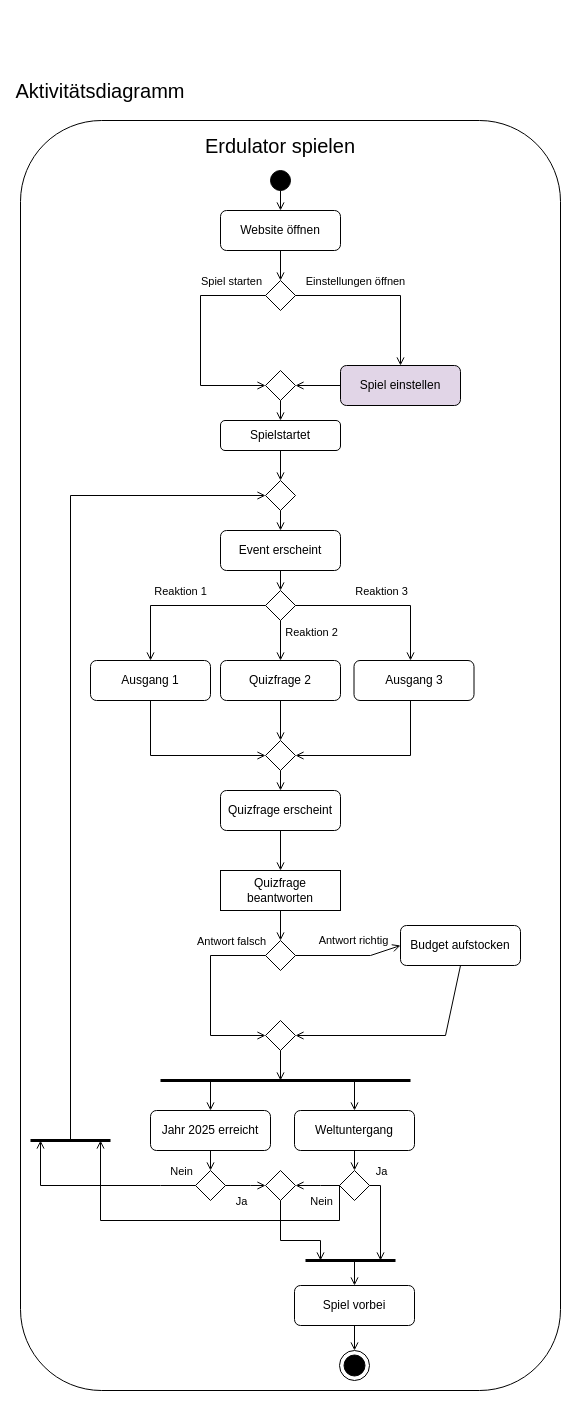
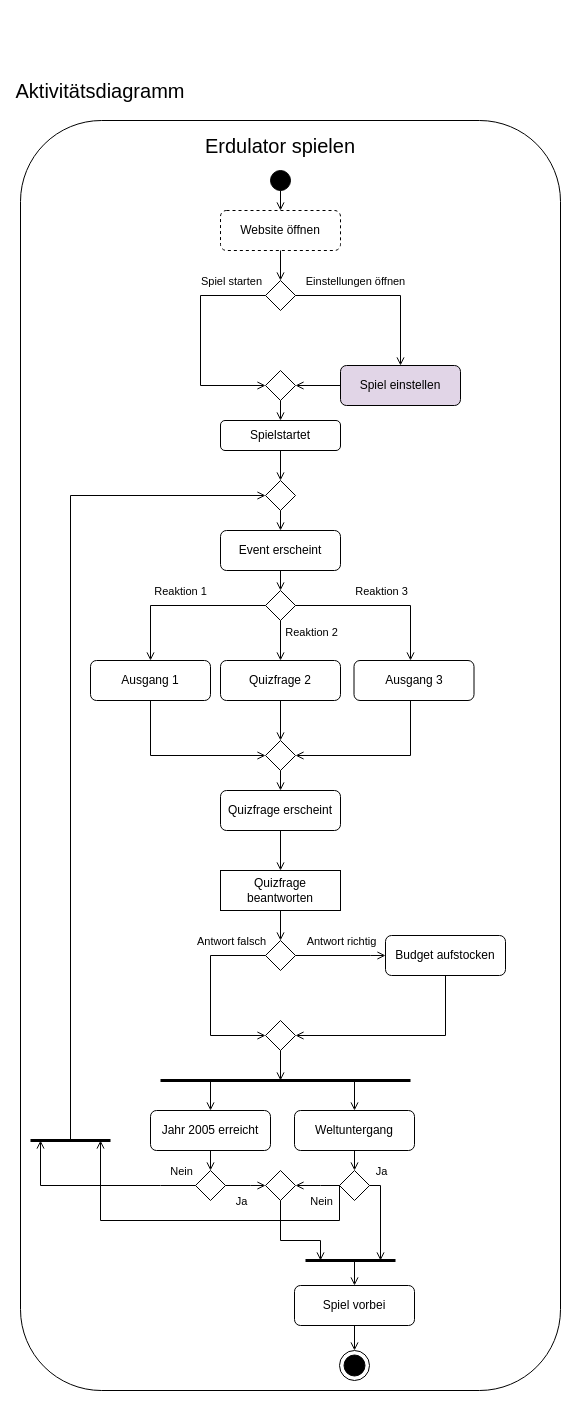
node "Website öffnen": style solid -> dashed
node "Budget aufstocken": moved (461, 946) -> (446, 956)
node "Jahr 2025 erreicht": label "Jahr 2025 erreicht" -> "Jahr 2005 erreicht"
